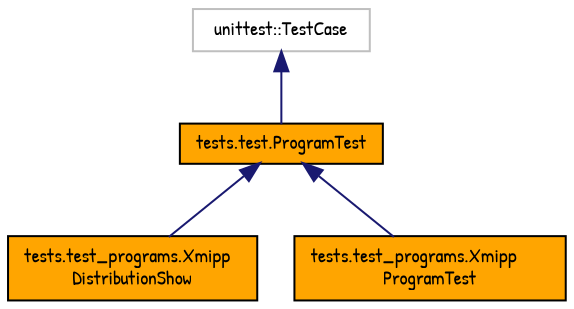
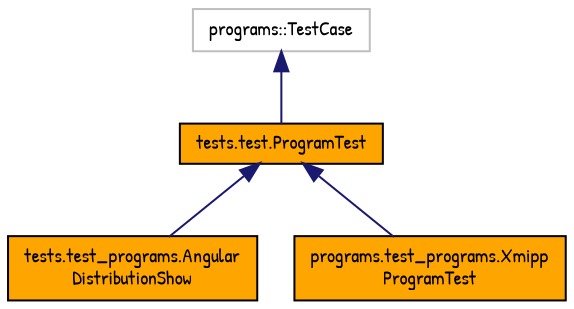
node "unittest::TestCase": label "unittest::TestCase" -> "programs::TestCase"
node "tests.test_programs.Xmipp DistributionShow": label "tests.test_programs.Xmipp DistributionShow" -> "tests.test_programs.Angular DistributionShow"
node "tests.test_programs.Xmipp ProgramTest": label "tests.test_programs.Xmipp ProgramTest" -> "programs.test_programs.Xmipp ProgramTest"
